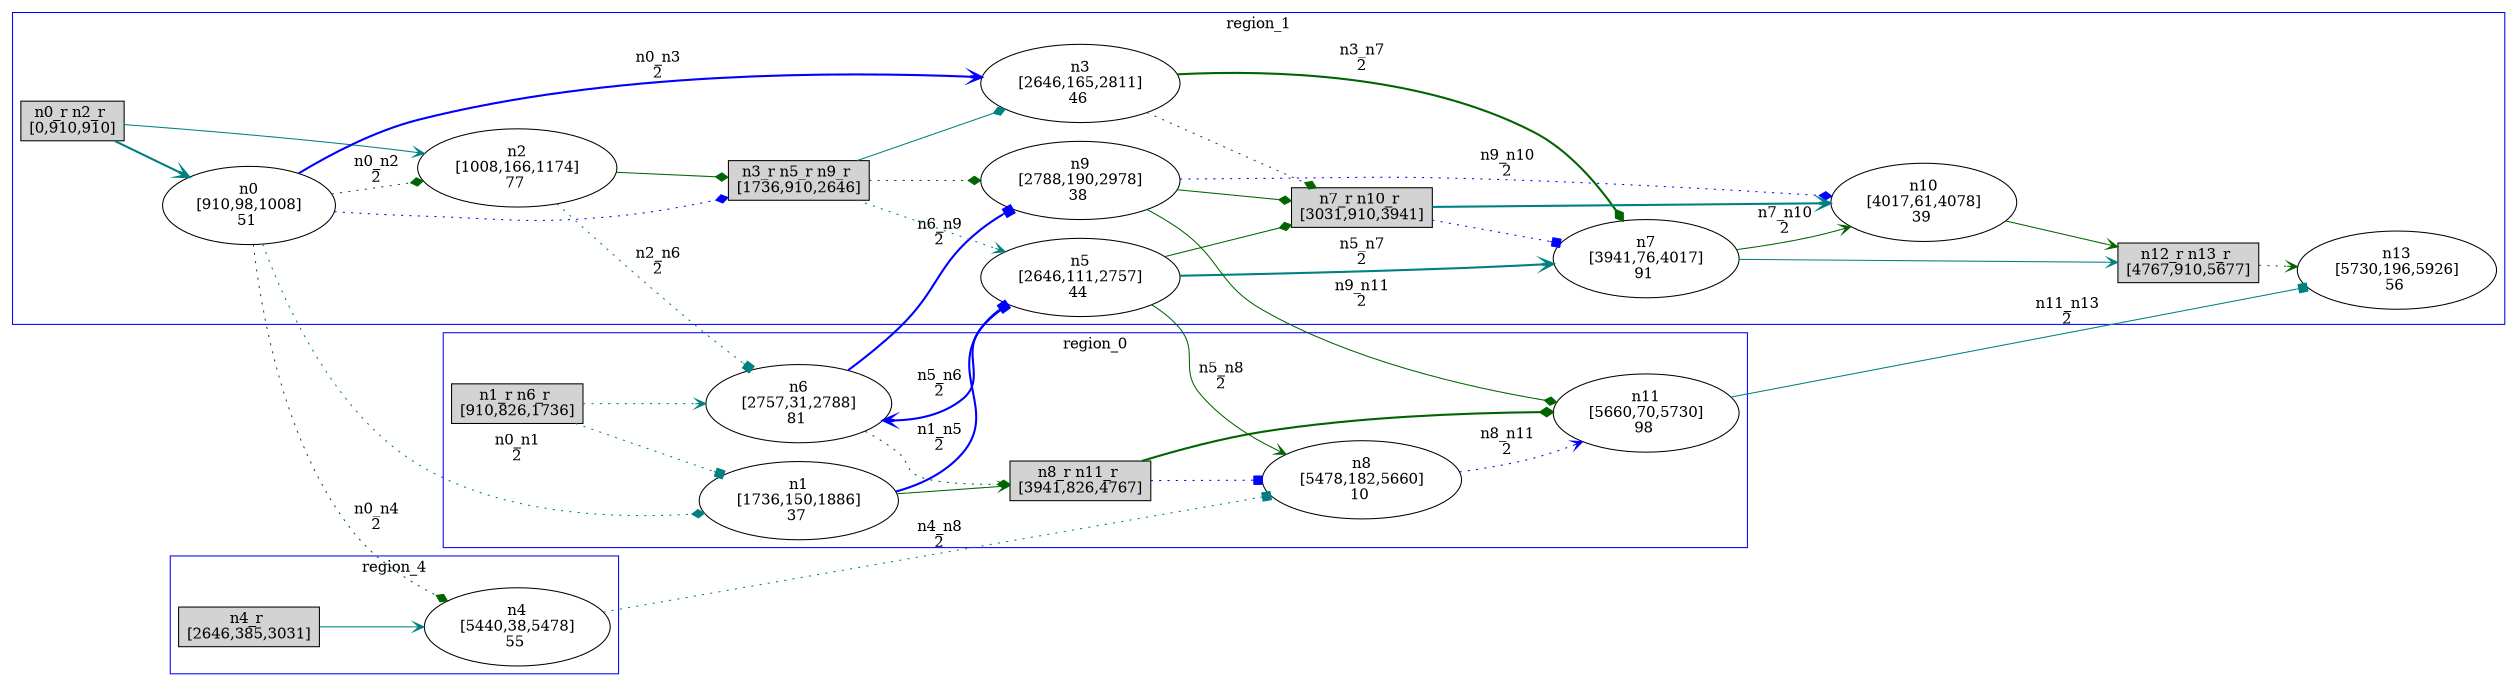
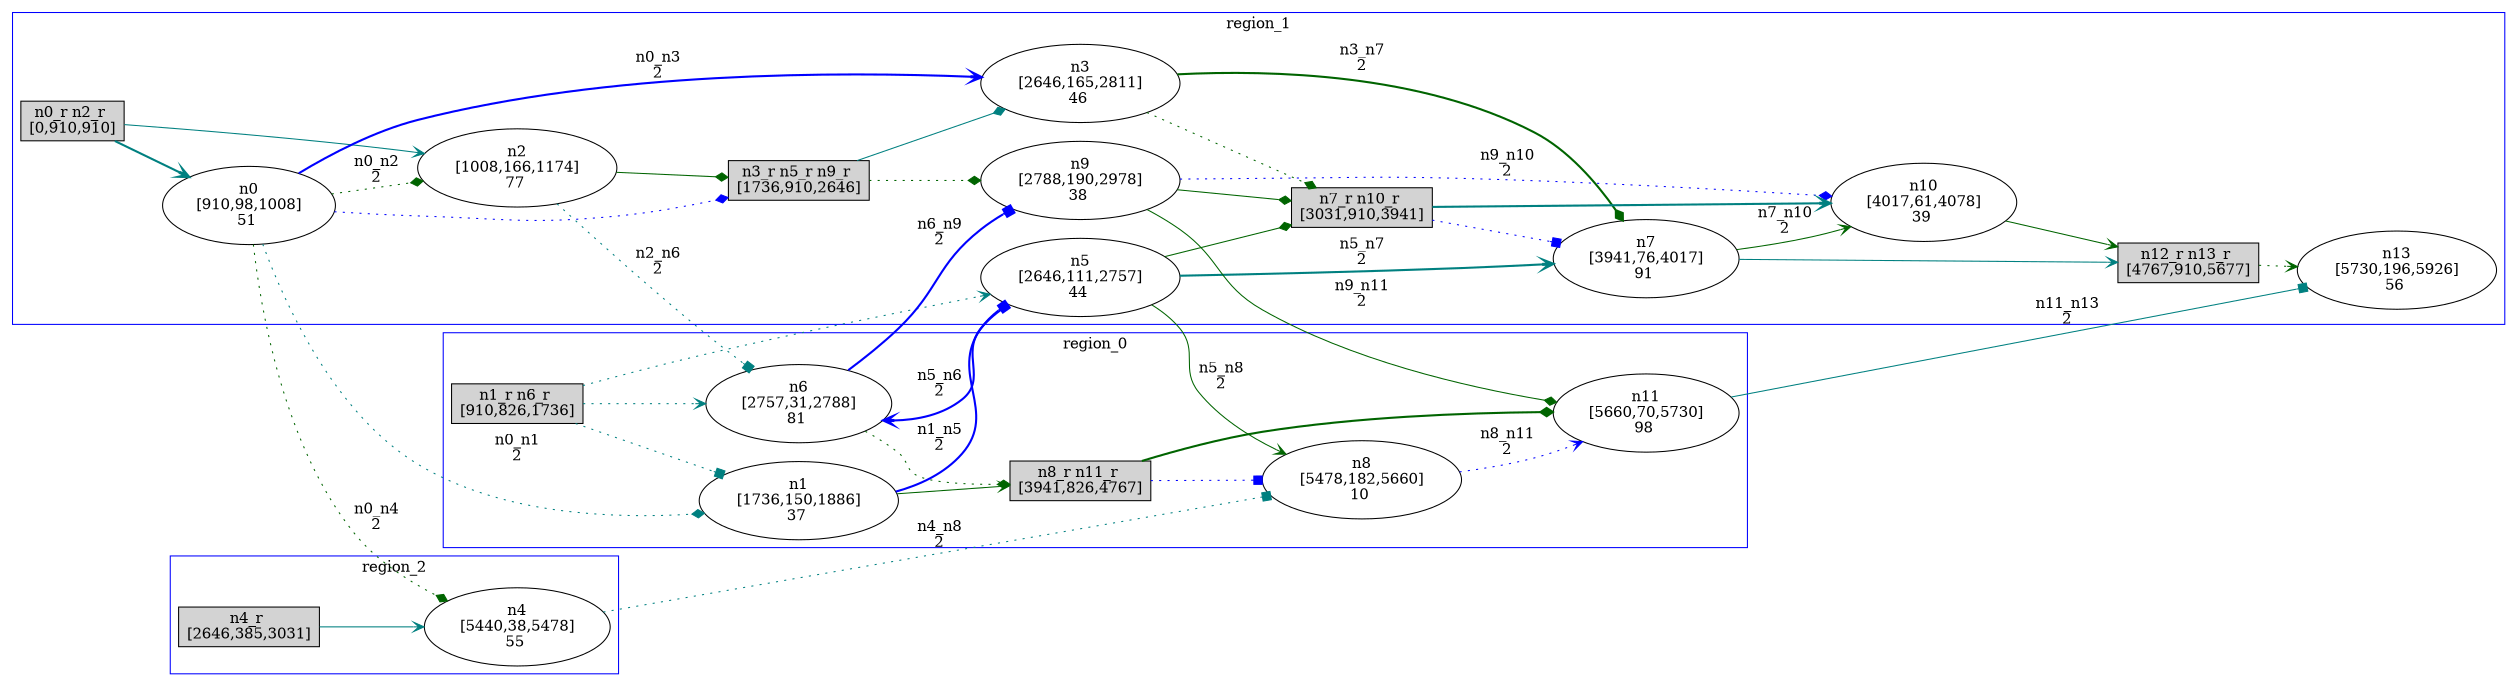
edge "n3_r n5_r n9_r [1736,910,2646]" -> "n5 [2646,111,2757] 44": now "n1_r n6_r [910,826,1736]" -> "n5 [2646,111,2757] 44"
cluster "region_4": label "region_4" -> "region_2"
